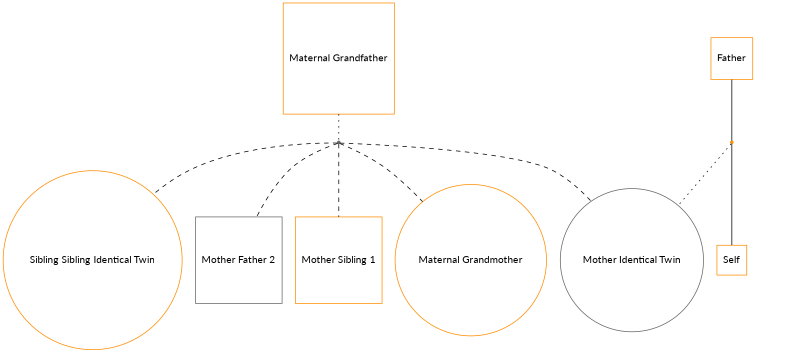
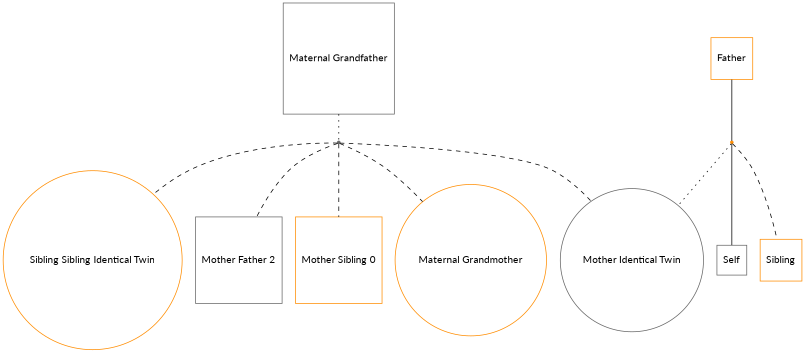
node "Maternal Grandfather": color darkorange -> gray40
node "Mother Sibling 1": label "Mother Sibling 1" -> "Mother Sibling 0"
node "Self": color darkorange -> gray40
node "Sibling": added
